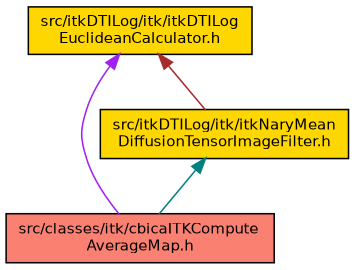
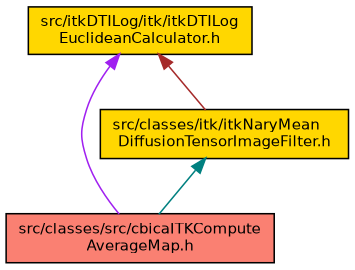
node "src/itkDTILog/itk/itkNaryMean DiffusionTensorImageFilter.h": label "src/itkDTILog/itk/itkNaryMean DiffusionTensorImageFilter.h" -> "src/classes/itk/itkNaryMean DiffusionTensorImageFilter.h"
node "src/classes/itk/cbicaITKCompute AverageMap.h": label "src/classes/itk/cbicaITKCompute AverageMap.h" -> "src/classes/src/cbicaITKCompute AverageMap.h"
